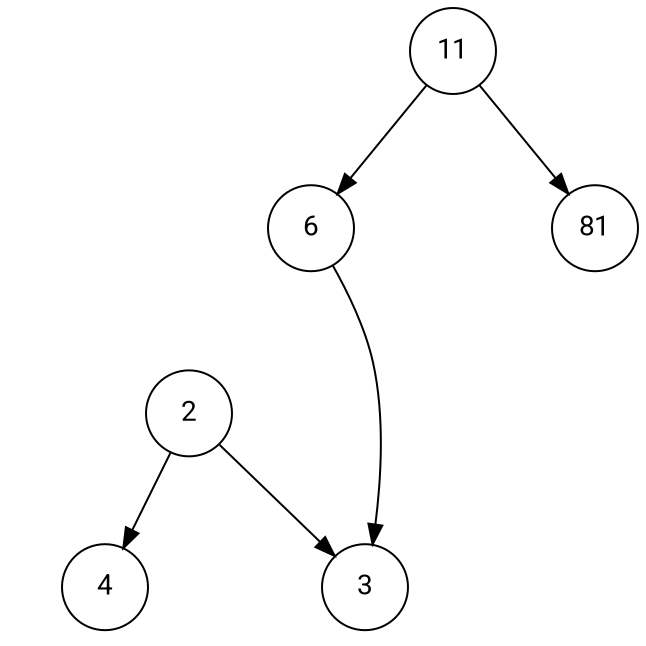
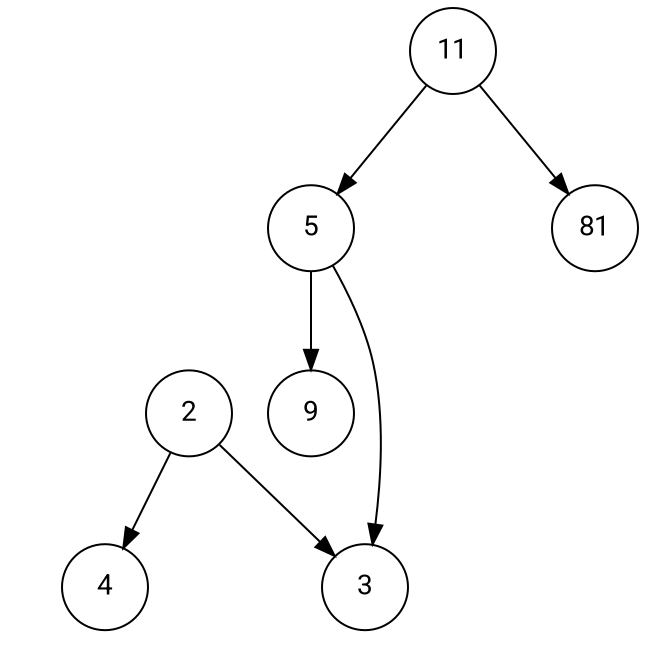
node "6": label "6" -> "5"
node "9": added
